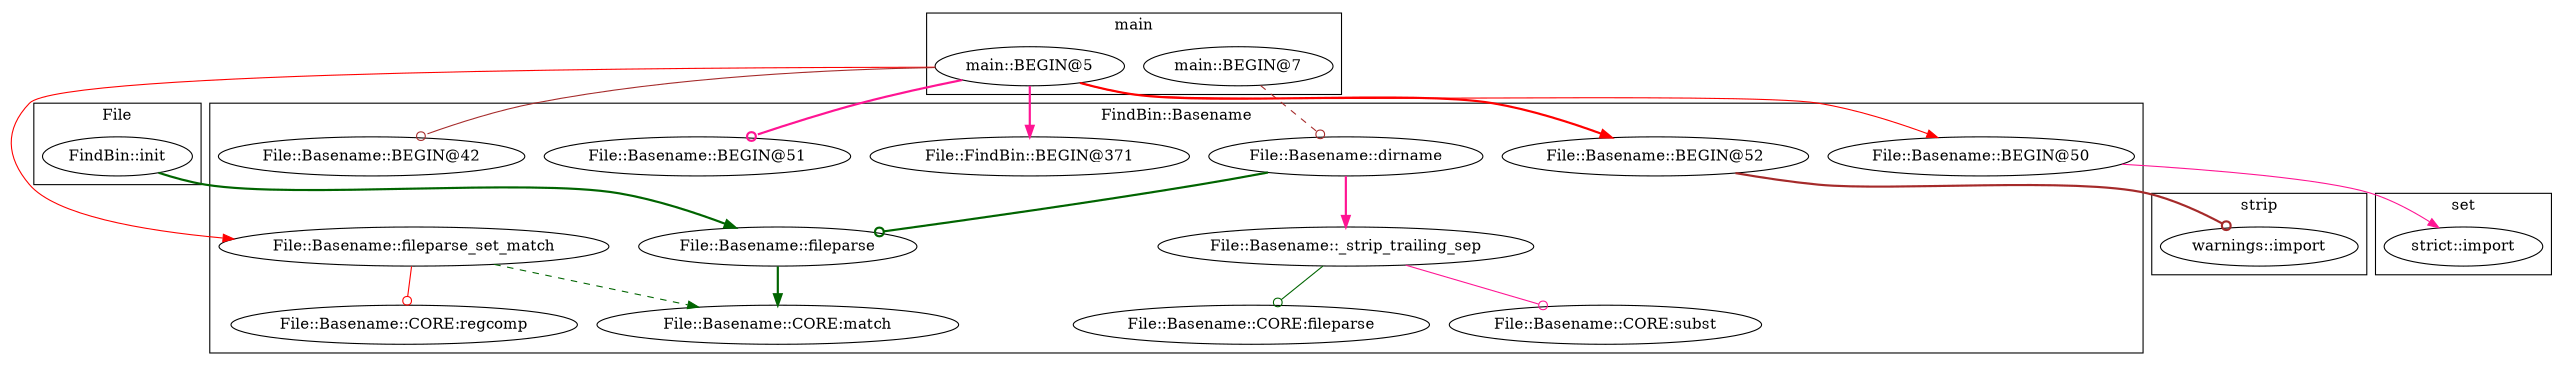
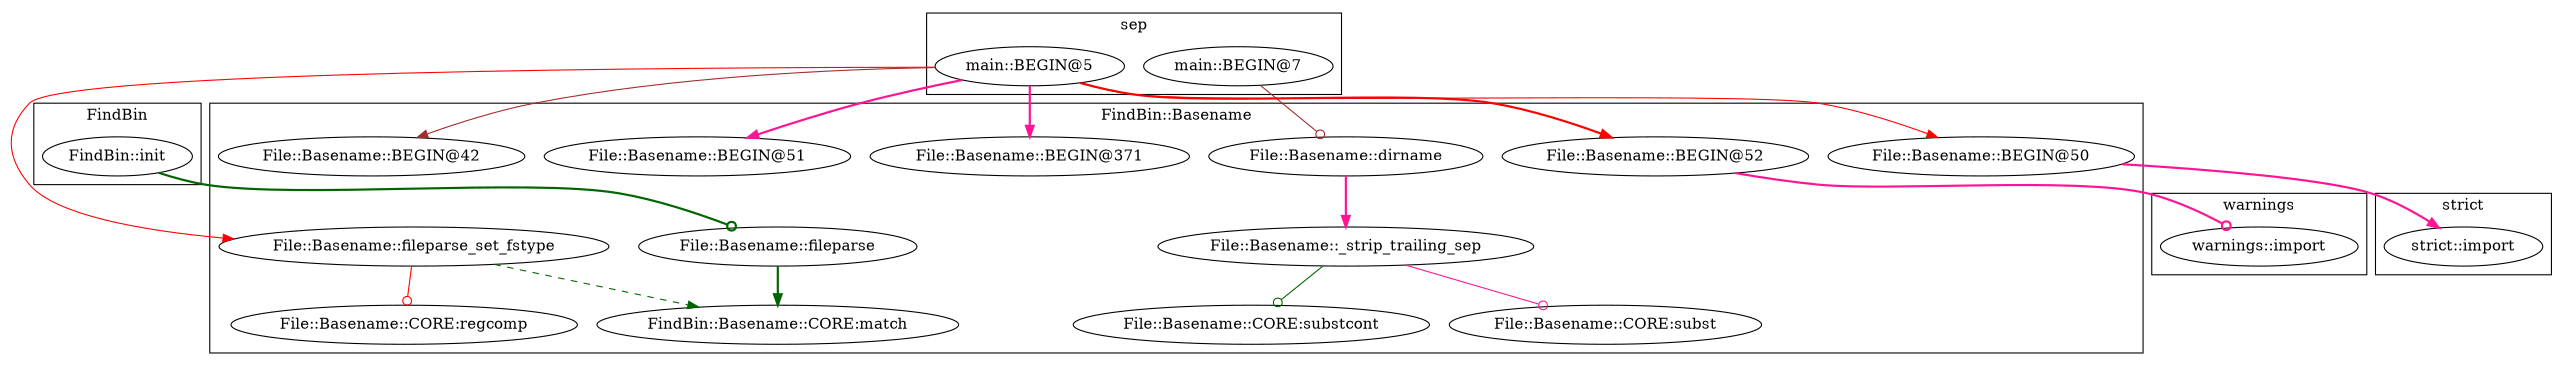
cluster "main": label "main" -> "sep"
edge "main::BEGIN@5" -> "File::Basename::BEGIN@42": arrowhead odot -> normal
edge "main::BEGIN@7" -> "File::Basename::dirname": style dashed -> solid
edge "main::BEGIN@5" -> "File::Basename::BEGIN@51": arrowhead odot -> normal
cluster "File": label "File" -> "FindBin"
node "File::FindBin::BEGIN@371": label "File::FindBin::BEGIN@371" -> "File::Basename::BEGIN@371"
edge "File::Basename::BEGIN@50" -> "strict::import": style solid -> bold
edge "File::Basename::BEGIN@52" -> "warnings::import": color brown -> deeppink
edge "FindBin::init" -> "File::Basename::fileparse": arrowhead normal -> odot
edge "File::Basename::dirname" -> "File::Basename::fileparse": removed
cluster "strip": label "strip" -> "warnings"
cluster "set": label "set" -> "strict"
node "File::Basename::fileparse_set_match": label "File::Basename::fileparse_set_match" -> "File::Basename::fileparse_set_fstype"
node "File::Basename::CORE:match": label "File::Basename::CORE:match" -> "FindBin::Basename::CORE:match"
node "File::Basename::CORE:fileparse": label "File::Basename::CORE:fileparse" -> "File::Basename::CORE:substcont"
